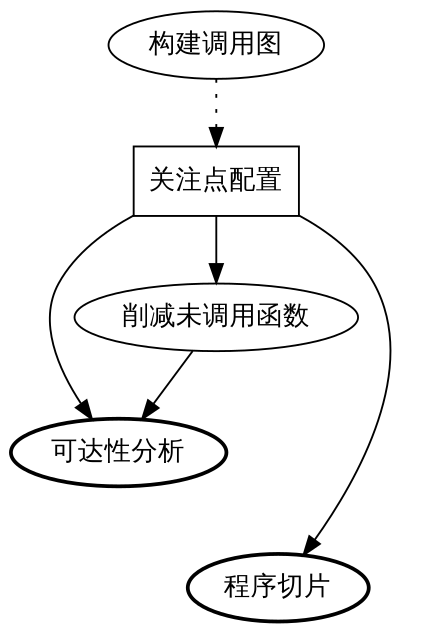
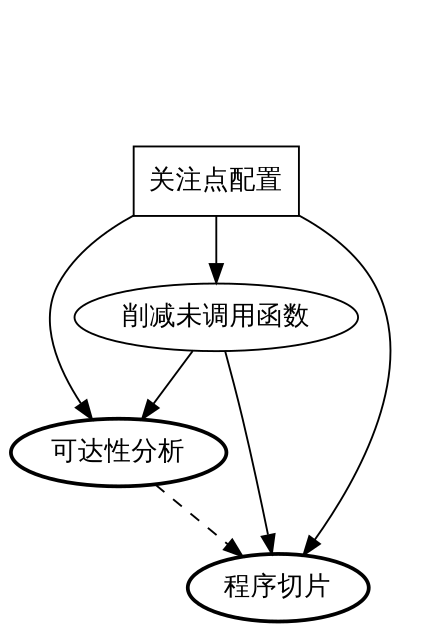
node "构建调用图": removed
edge "削减未调用函数" -> "程序切片": added
edge "可达性分析" -> "程序切片": added
